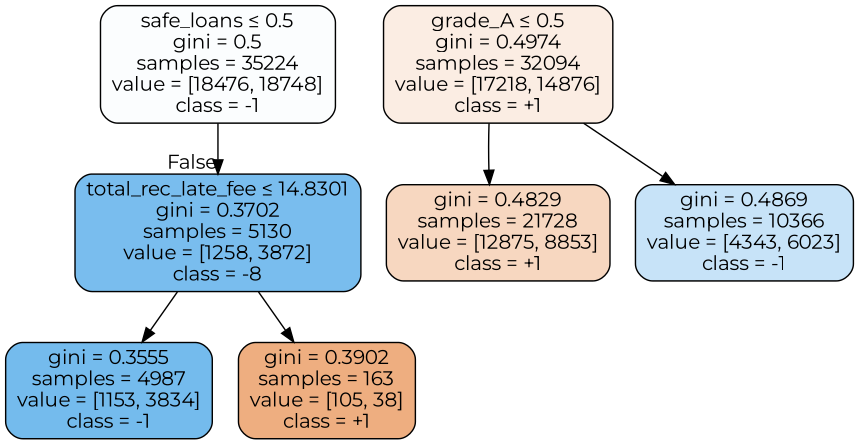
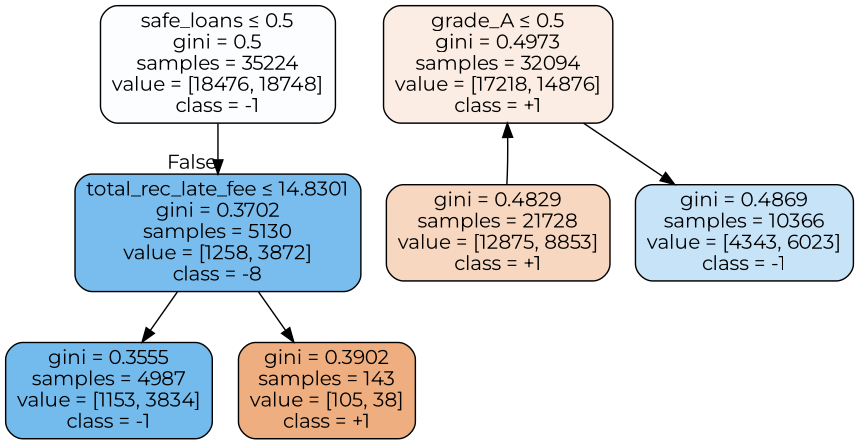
node "grade_A ≤ 0.5": text "gini = 0.4974" -> "gini = 0.4973"
edge "grade_A ≤ 0.5" -> "gini = 0.4829": reversed
node "gini = 0.3902": text "samples = 163" -> "samples = 143"
